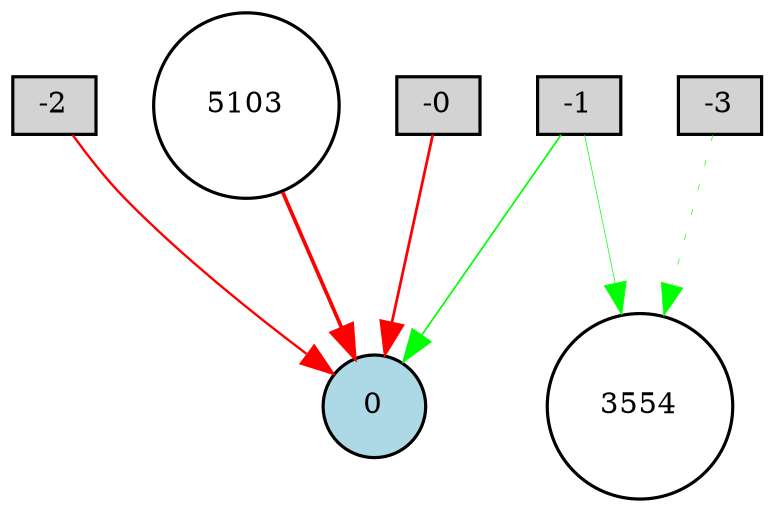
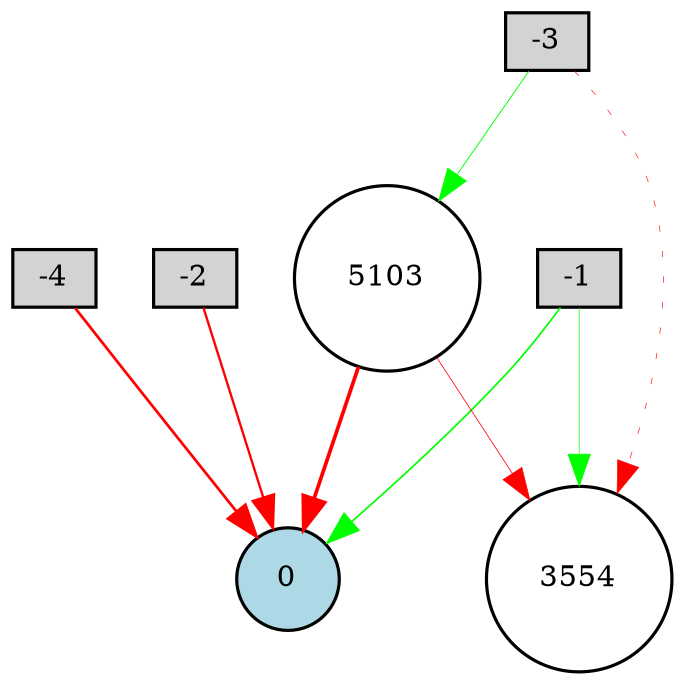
node "-0": label "-0" -> "-4"
edge "-3" -> "5103": added
edge "-3" -> "3554": color green -> red
edge "5103" -> "3554": added
